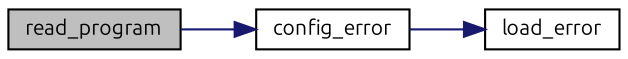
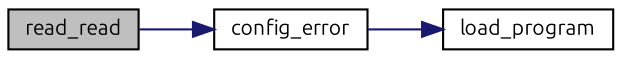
node "read_program": label "read_program" -> "read_read"
node "load_error": label "load_error" -> "load_program"
